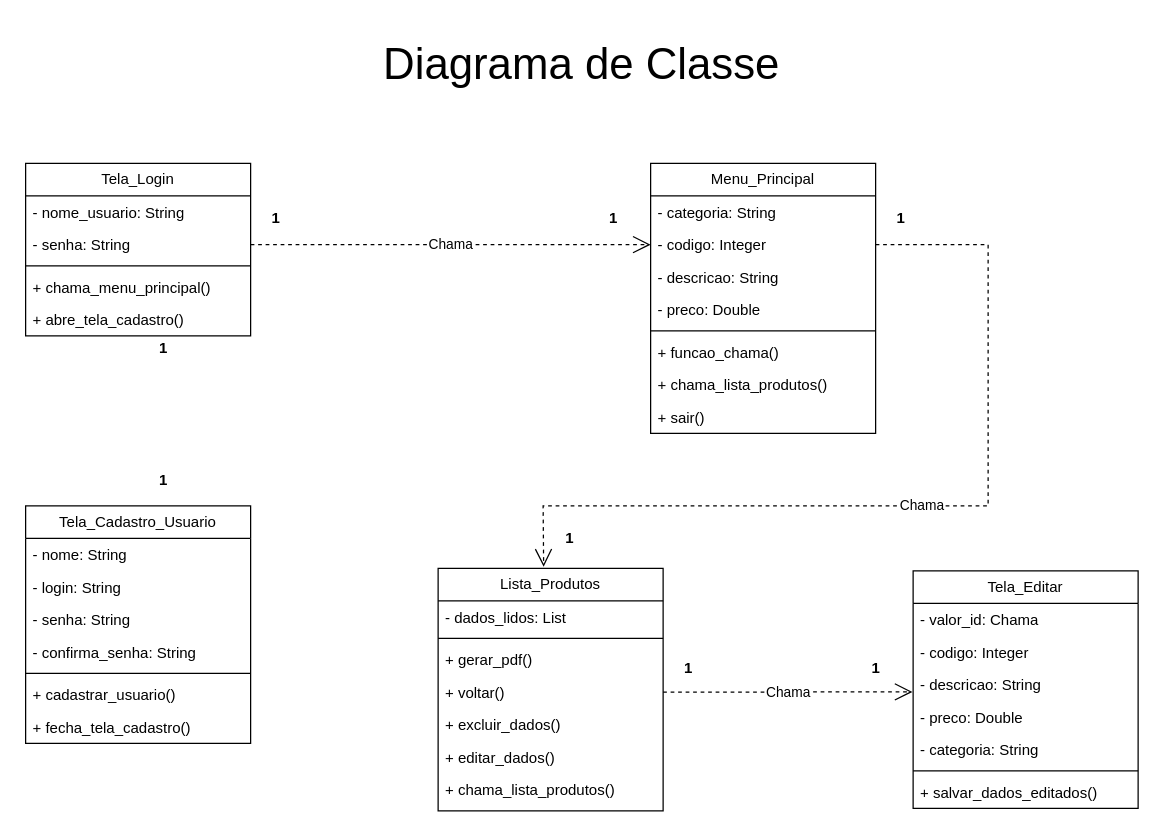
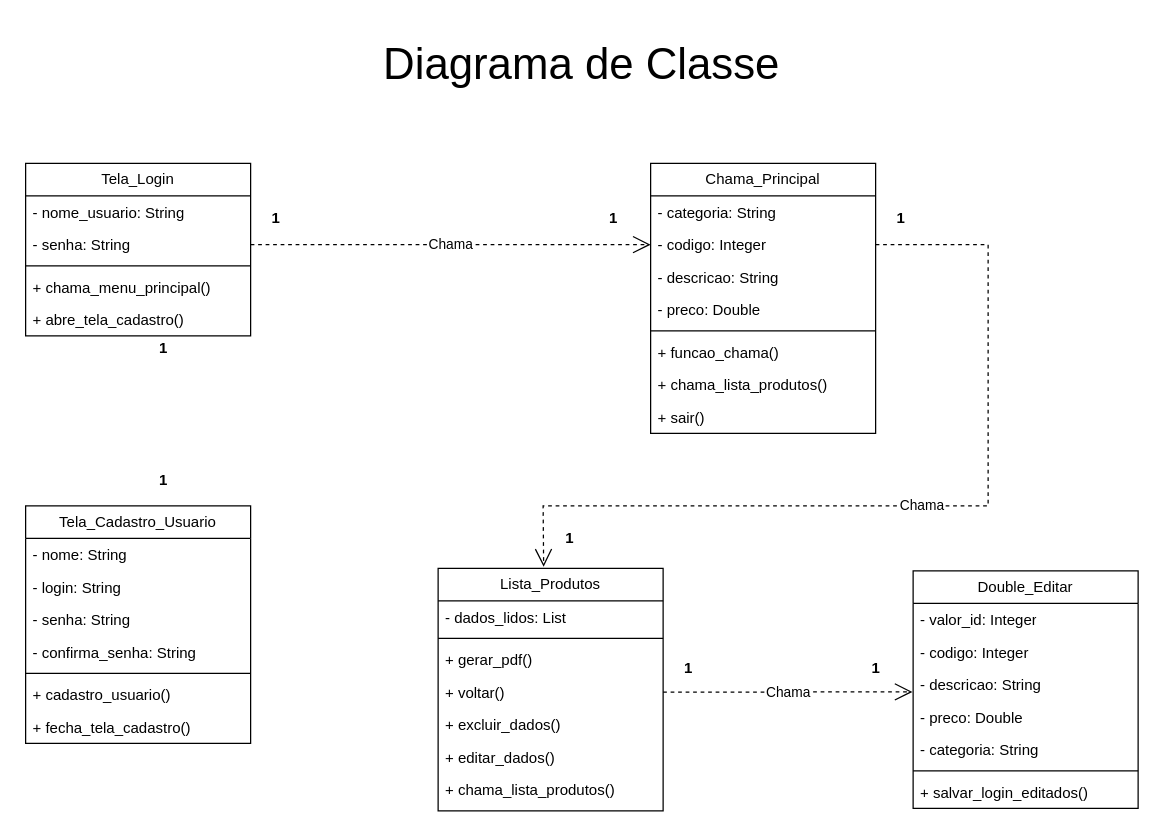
node "Menu_Principal": label "Menu_Principal" -> "Chama_Principal"
node "Tela_Editar": label "Tela_Editar" -> "Double_Editar"
node "- valor_id: Chama": label "- valor_id: Chama" -> "- valor_id: Integer"
node "+ cadastrar_usuario()": label "+ cadastrar_usuario()" -> "+ cadastro_usuario()"
node "+ salvar_dados_editados()": label "+ salvar_dados_editados()" -> "+ salvar_login_editados()"
